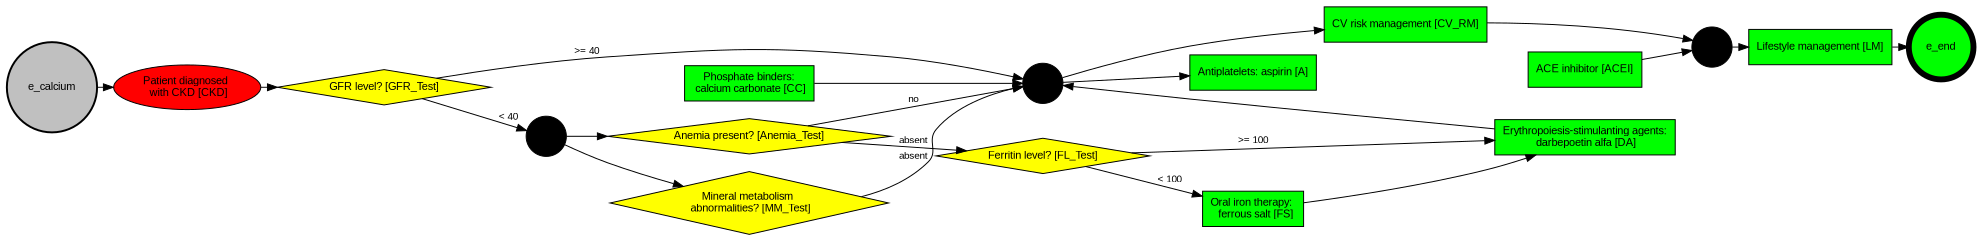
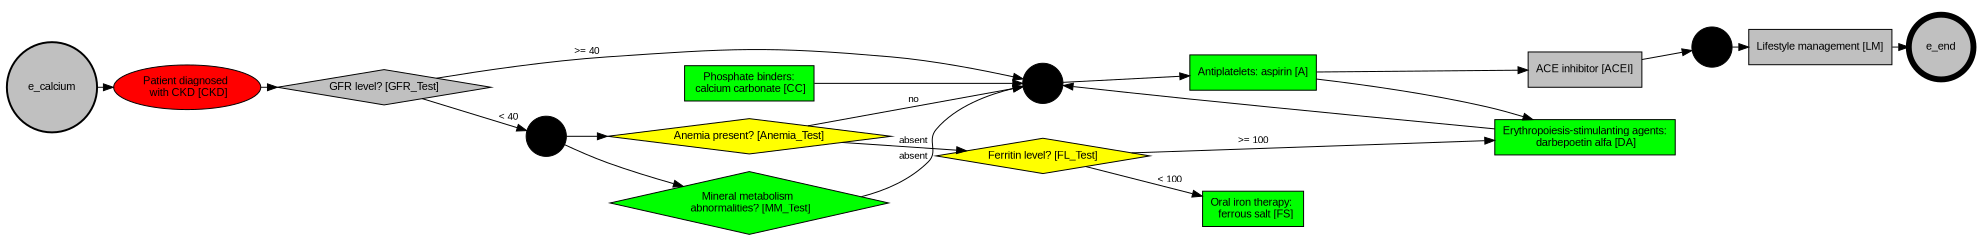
node "CV risk management [CV_RM]": removed
node "Lifestyle management [LM]": fillcolor green -> gray
node "e_end": fillcolor green -> gray
node "ACE inhibitor [ACEI]": fillcolor green -> gray
edge "Antiplatelets: aspirin [A]" -> "ACE inhibitor [ACEI]": added
node "GFR level? [GFR_Test]": fillcolor yellow -> gray
edge "Oral iron therapy: ferrous salt [FS]" -> "Erythropoiesis-stimulanting agents: darbepoetin alfa [DA]": now "Antiplatelets: aspirin [A]" -> "Erythropoiesis-stimulanting agents: darbepoetin alfa [DA]"
node "Mineral metabolism abnormalities? [MM_Test]": fillcolor yellow -> green
